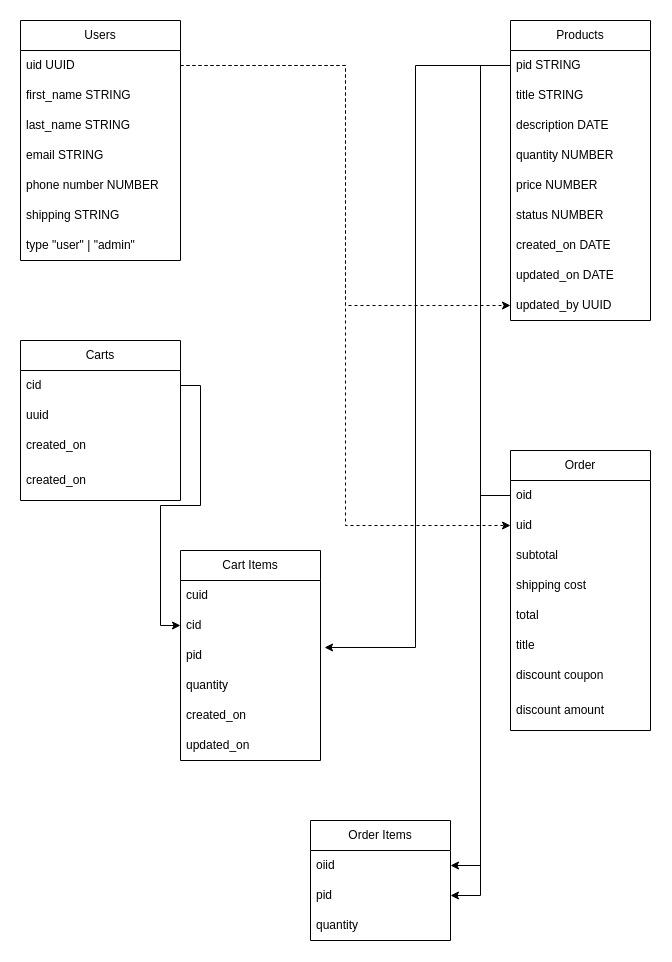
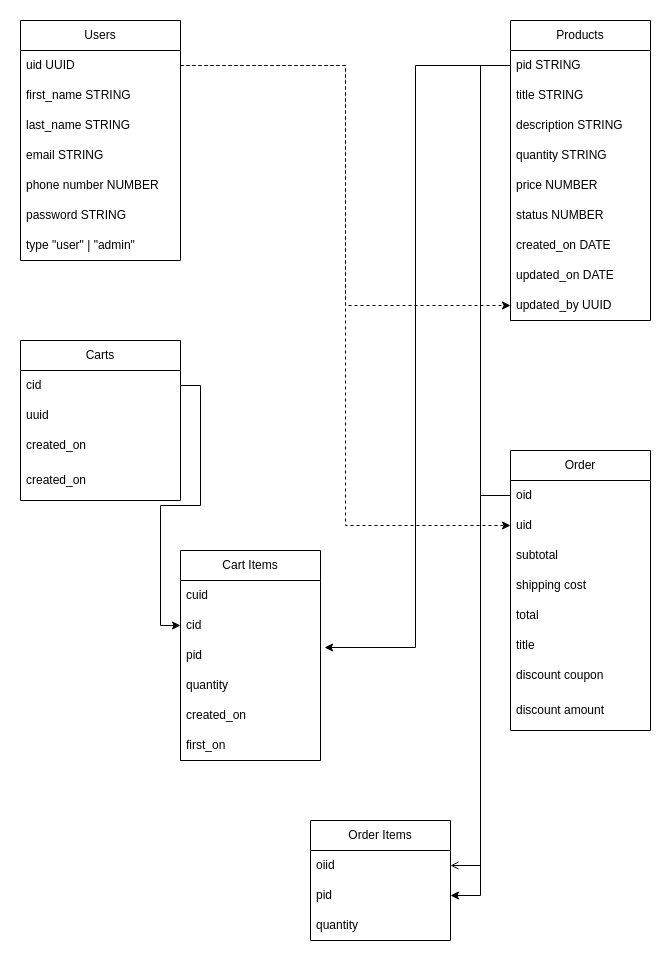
node "description DATE": label "description DATE" -> "description STRING"
node "quantity NUMBER": label "quantity NUMBER" -> "quantity STRING"
node "shipping STRING": label "shipping STRING" -> "password STRING"
node "updated_on": label "updated_on" -> "first_on"
edge "oid" -> "oiid": arrowhead classic -> open
